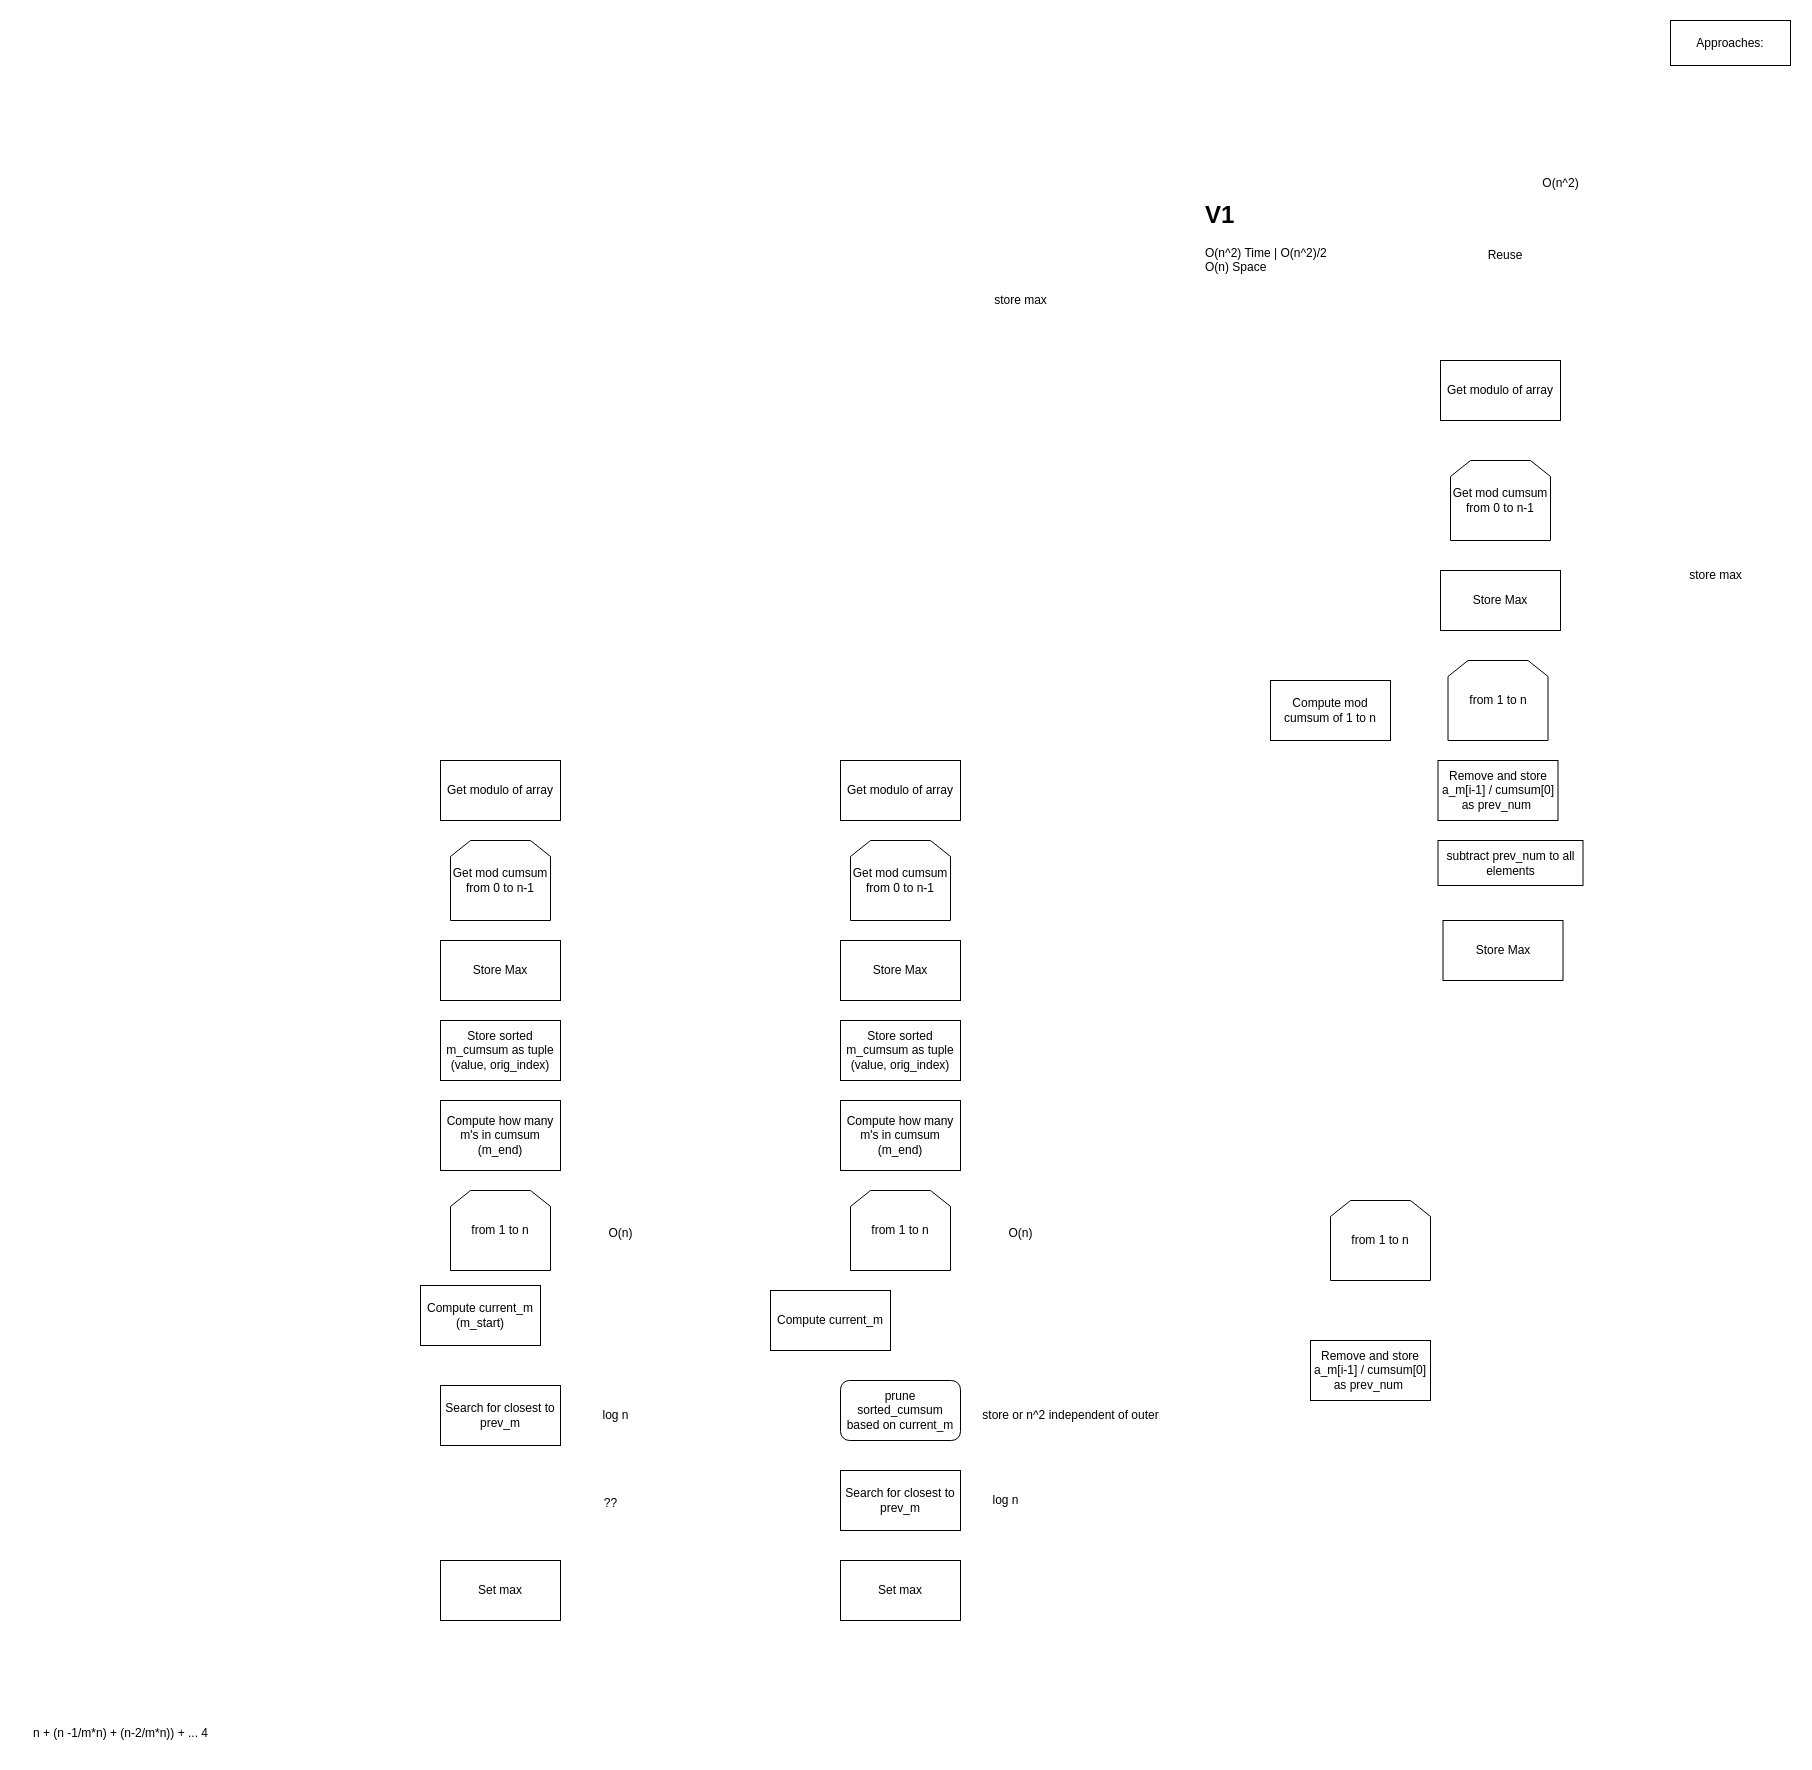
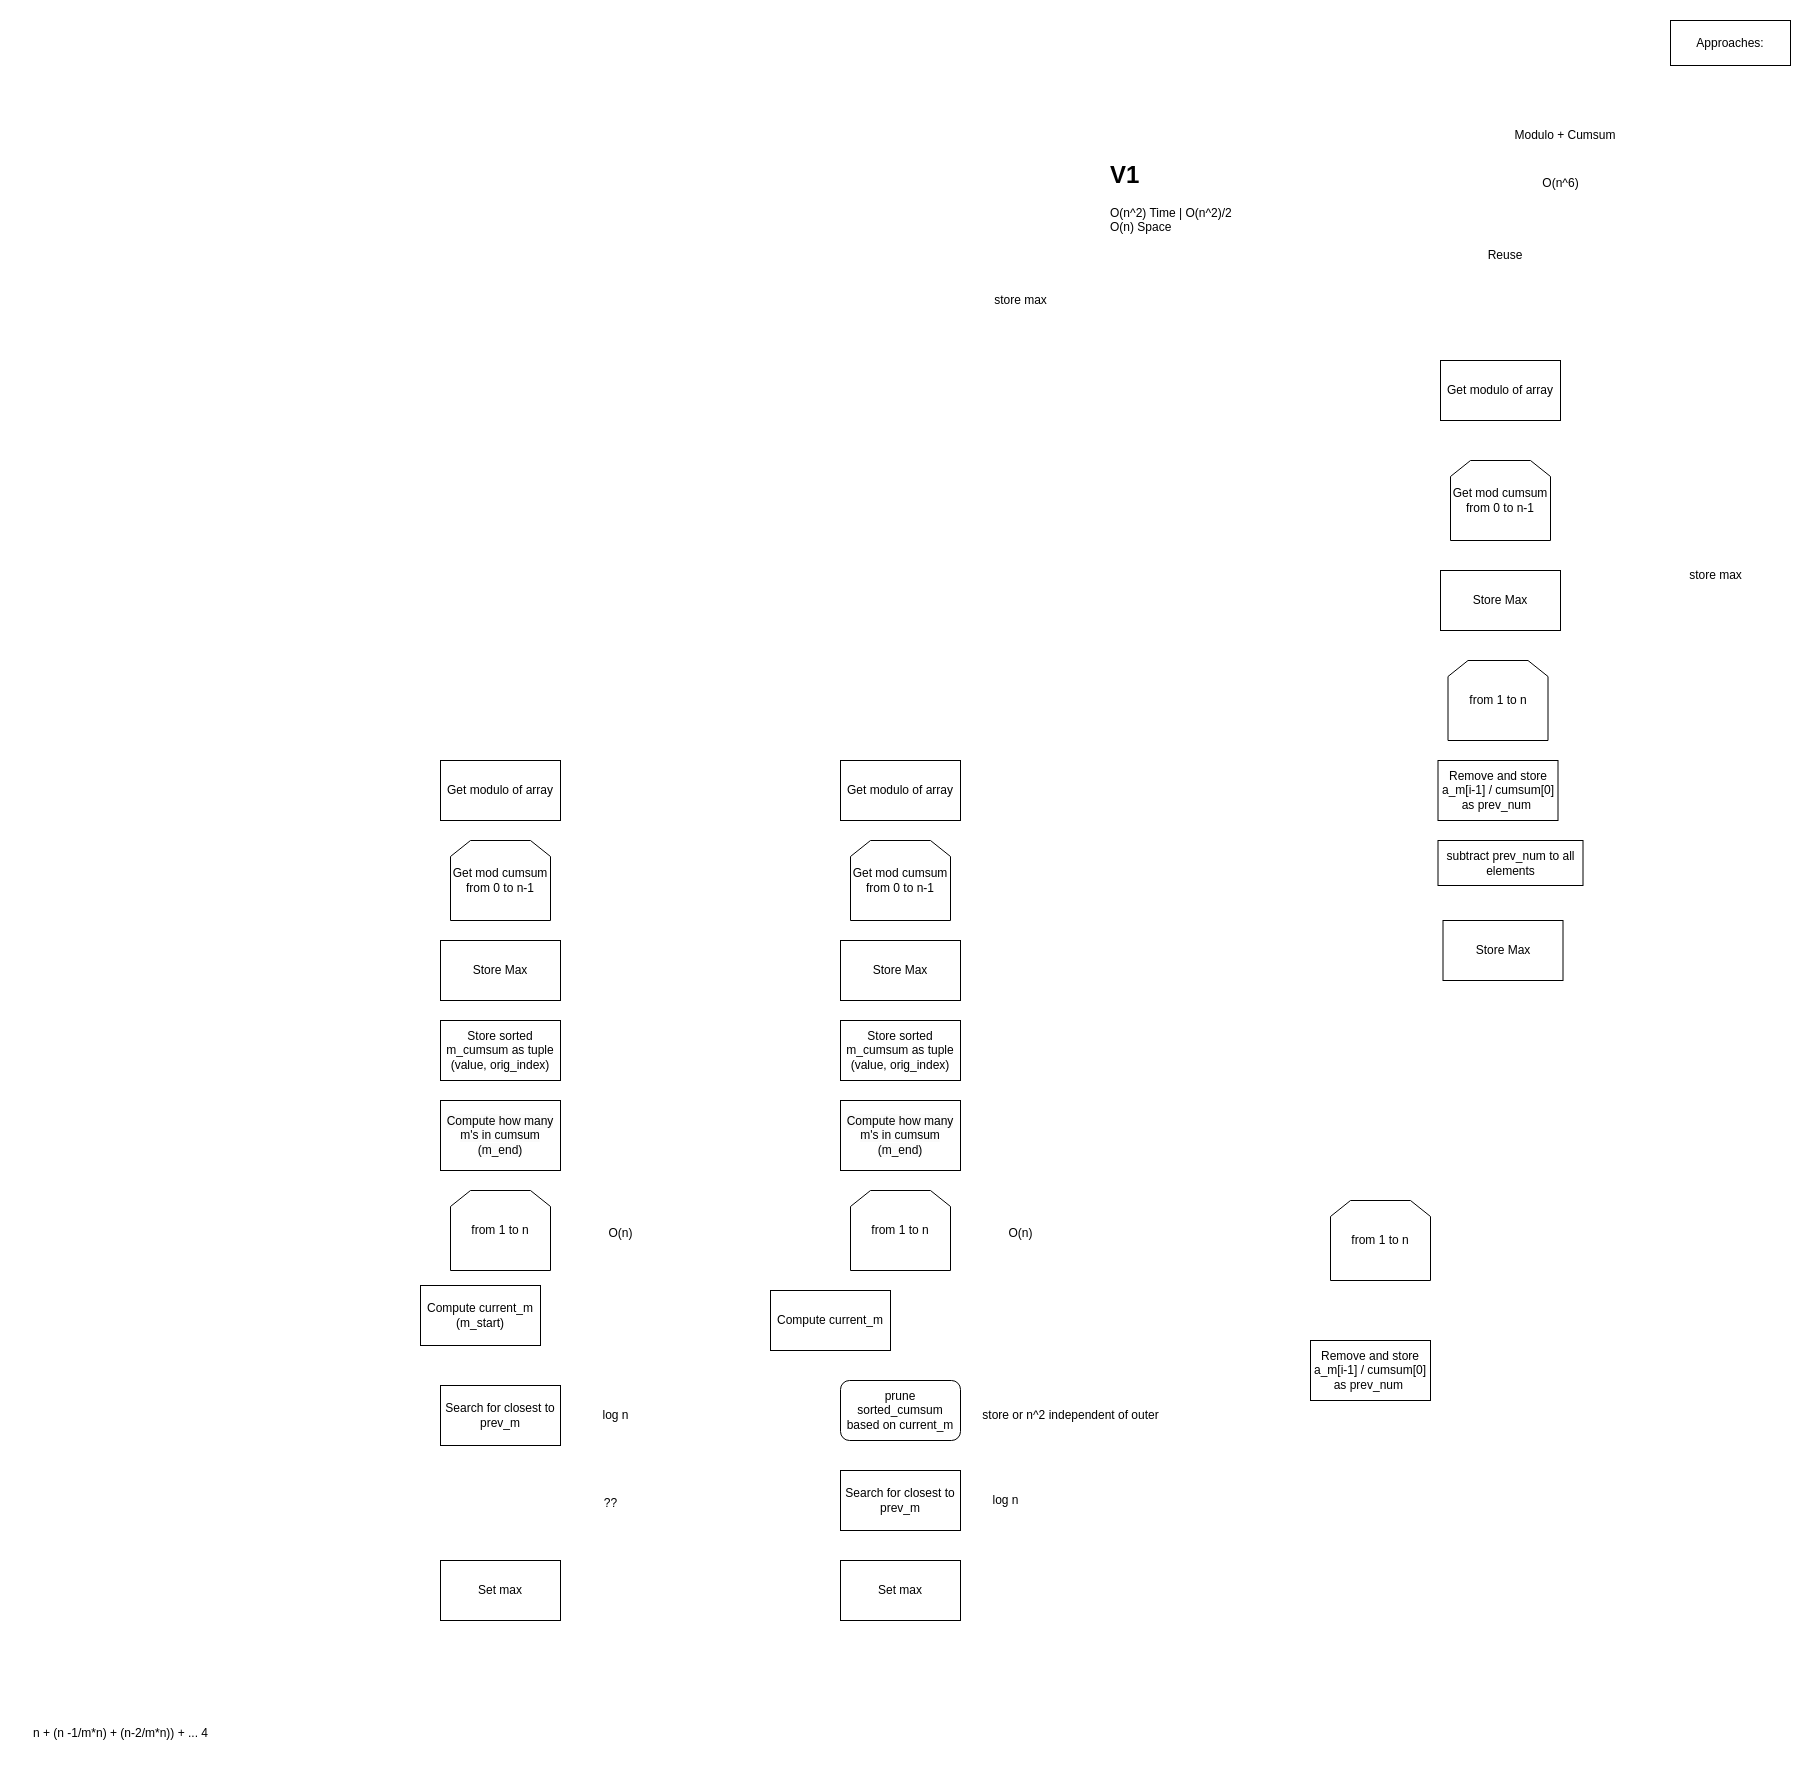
node "Modulo + Cumsum": added
node "O(n^2)": label "O(n^2)" -> "O(n^6)"
node "V1 O(n^2) Time | O(n^2)/2 O(n) Space": moved (1331, 256) -> (1236, 216)
node "Compute mod cumsum of 1 to n": removed
